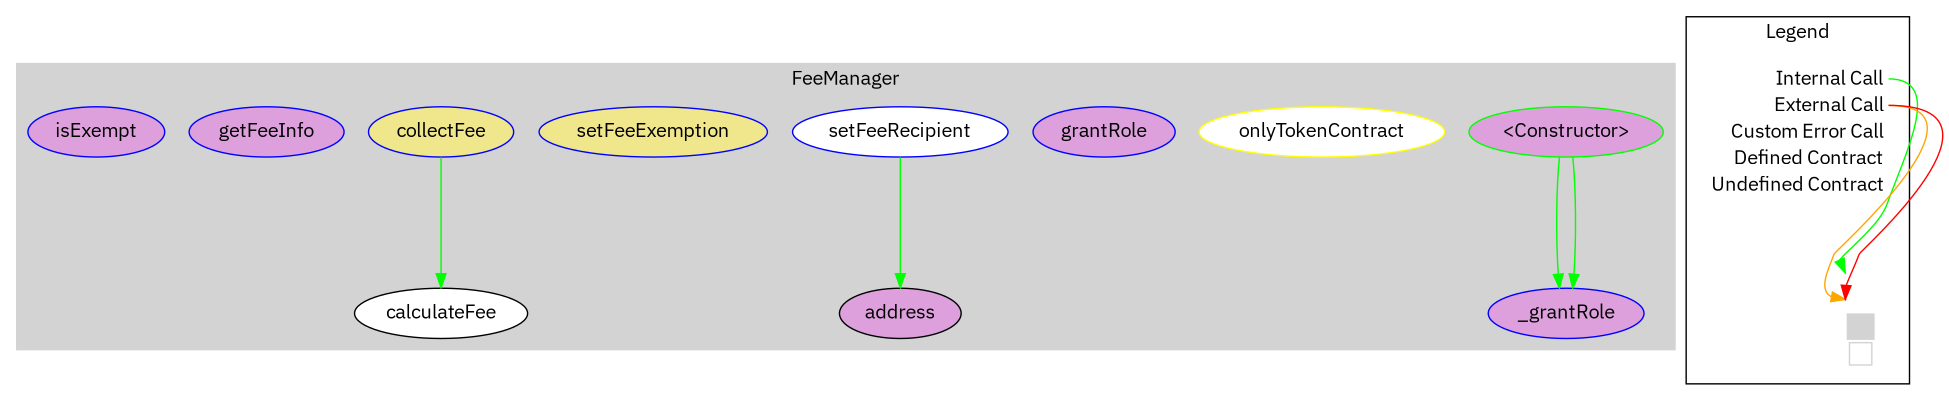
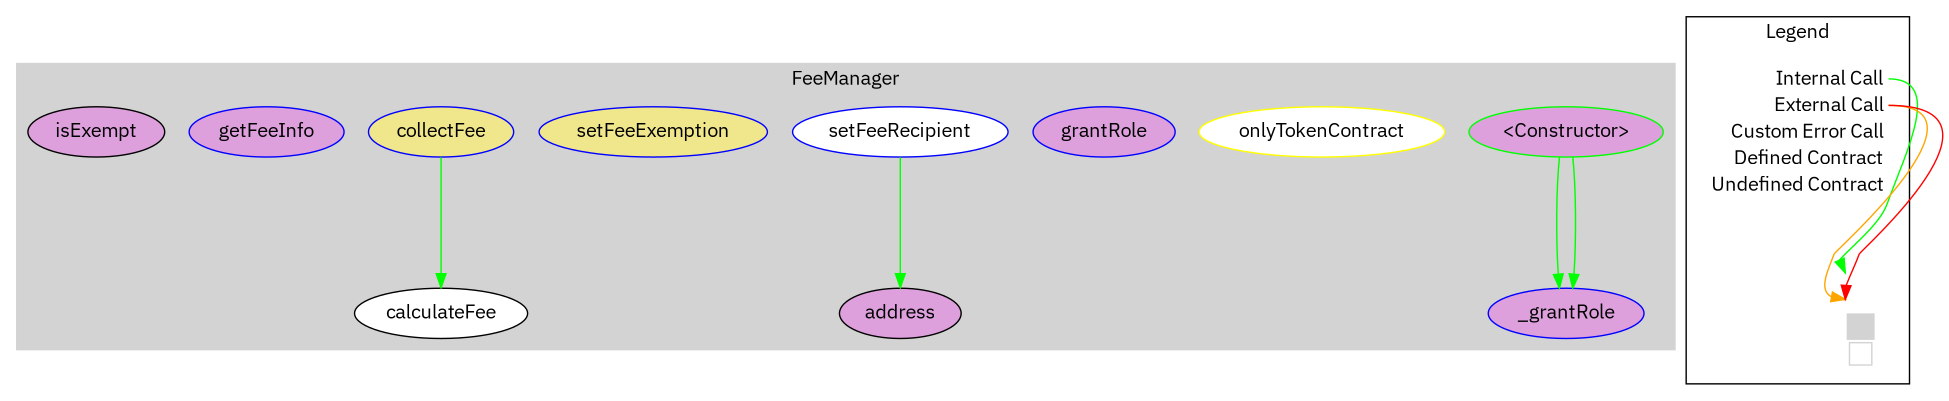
node "isExempt": color blue -> black
